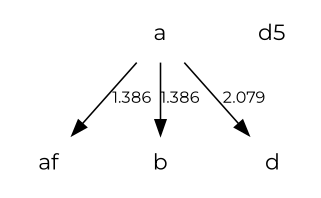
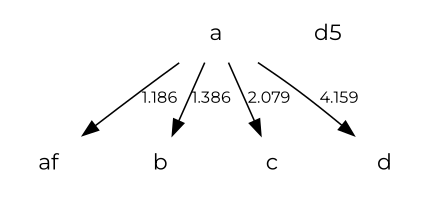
edge "a" -> "af": label "1.386" -> "1.186"
edge "a" -> "d": label "2.079" -> "4.159"
node "c": added
